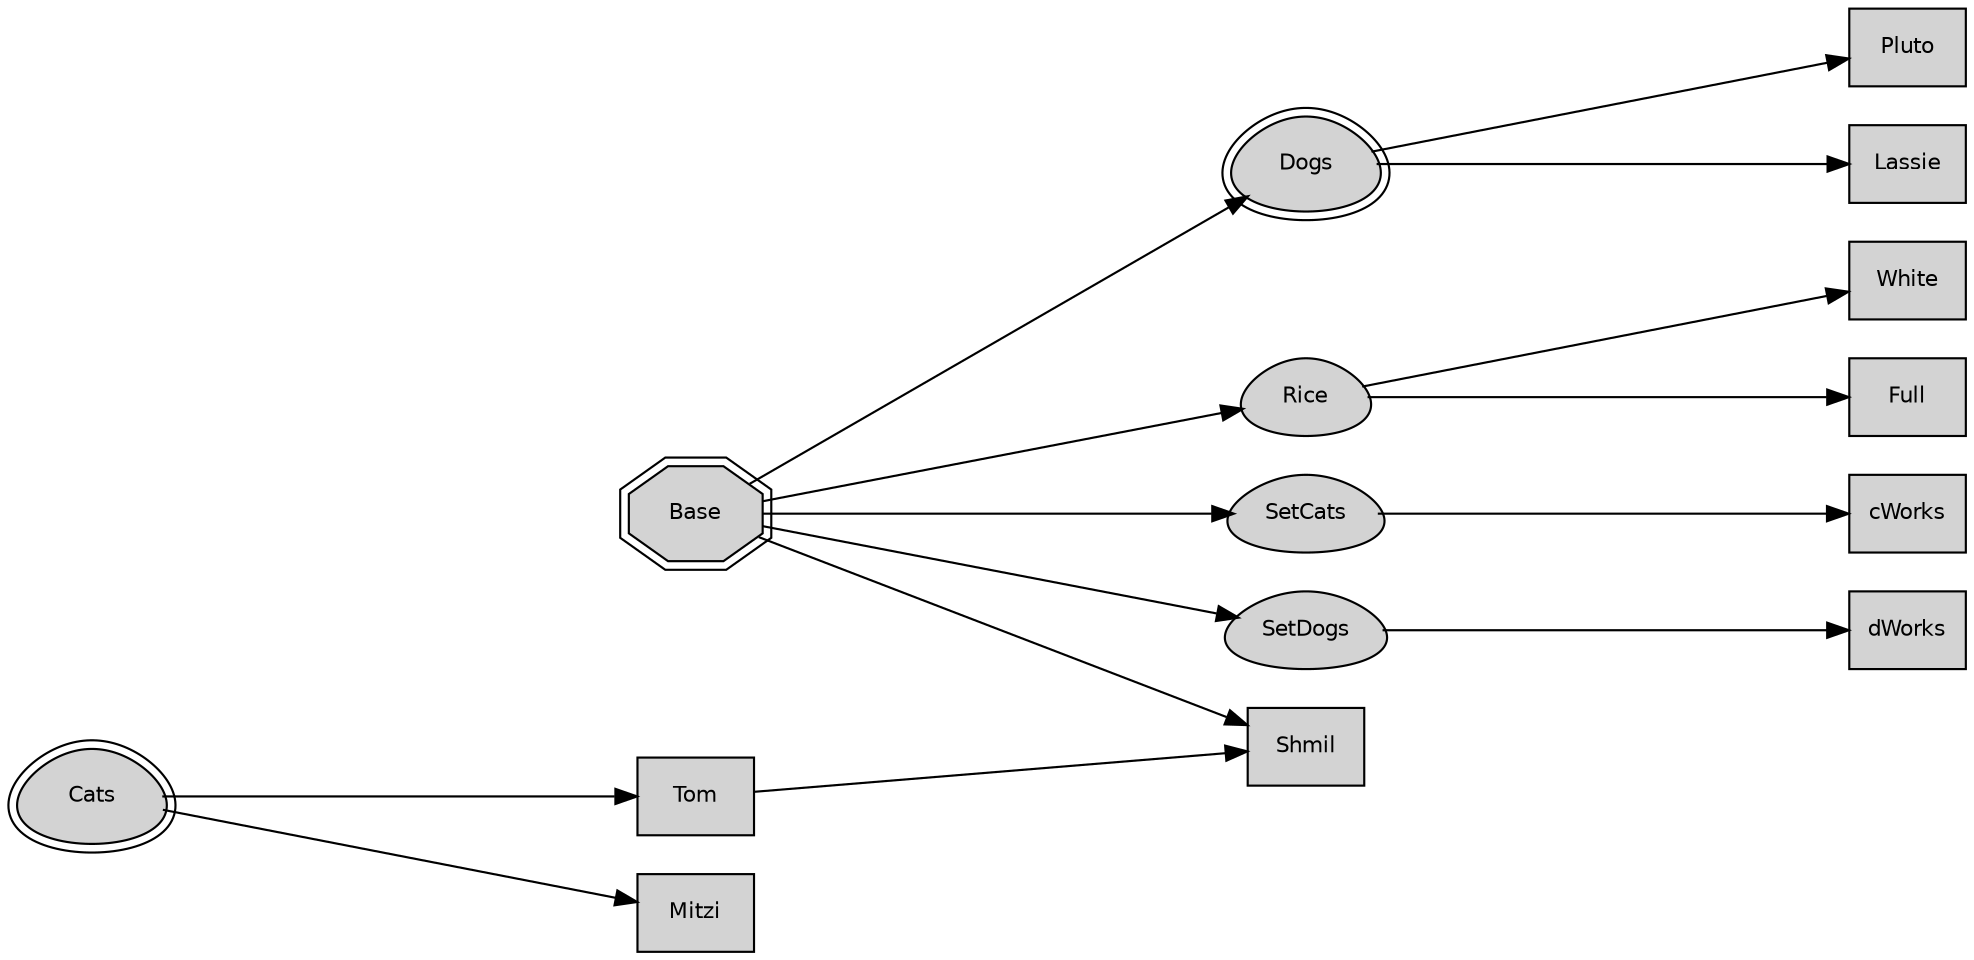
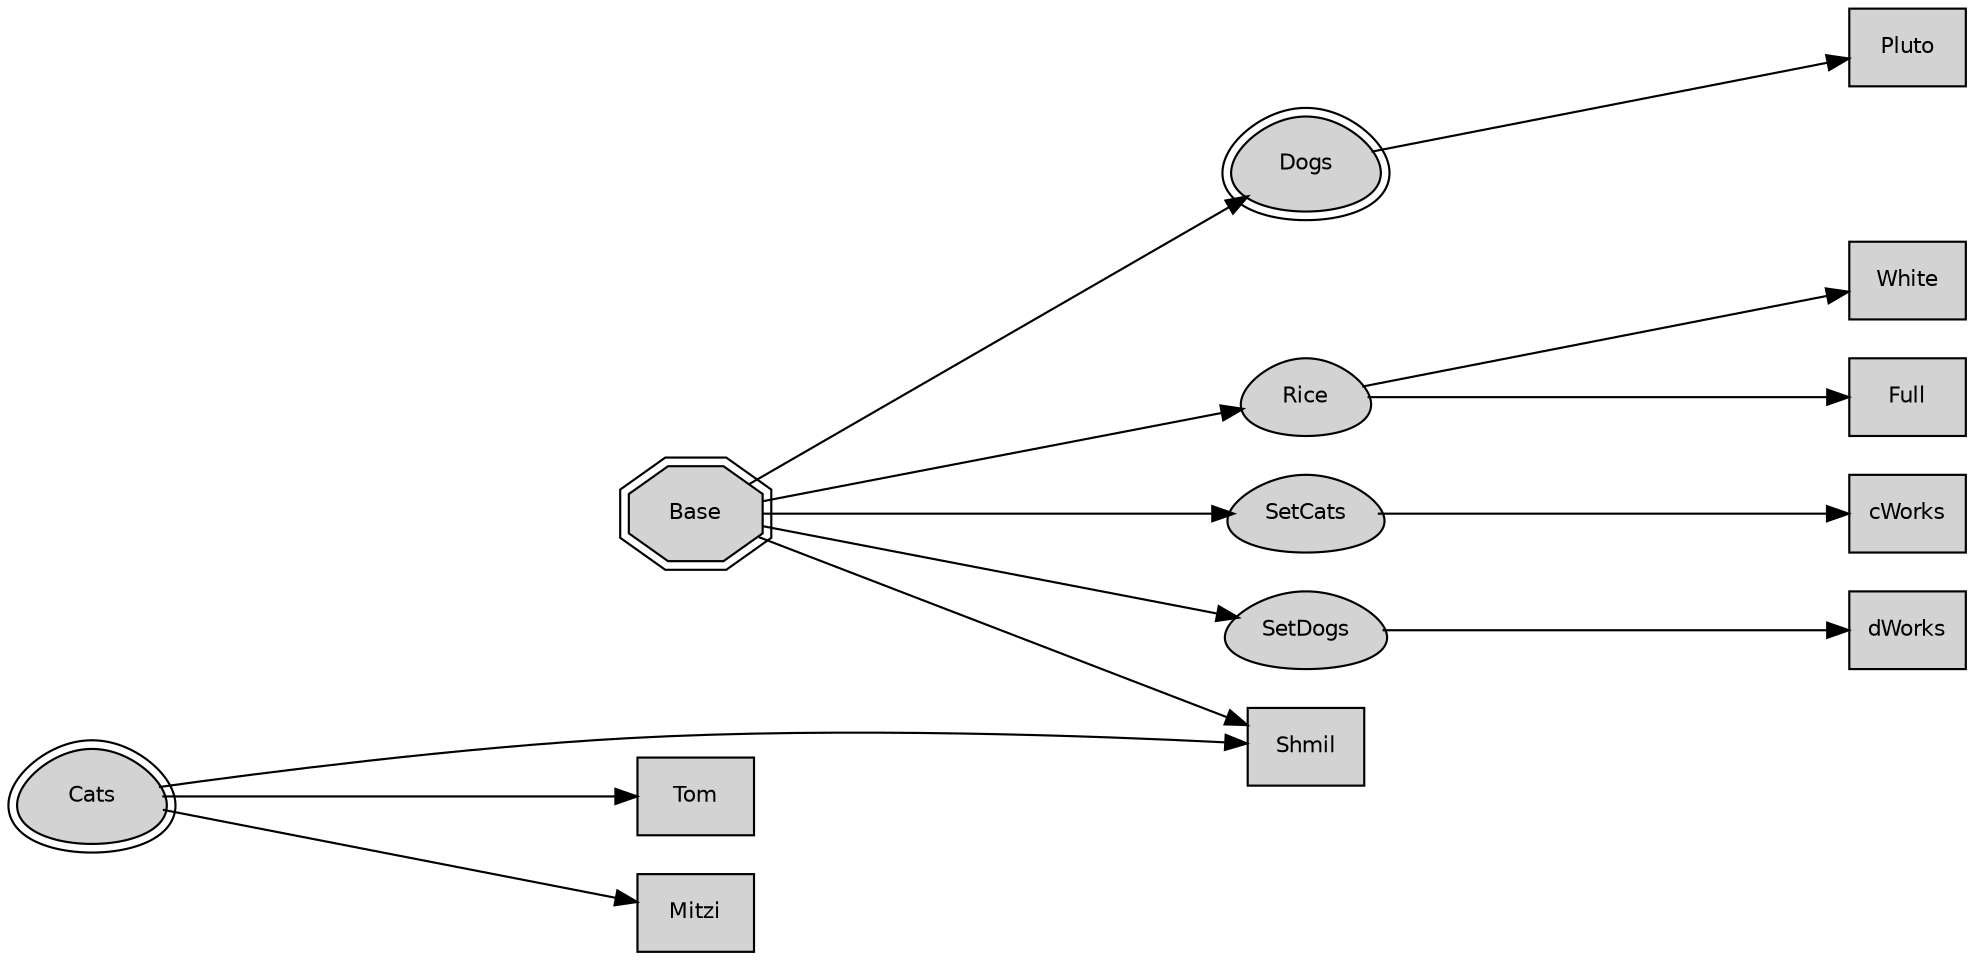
node "Lassie": removed
edge "Tom" -> "Shmil": now "Cats" -> "Shmil"
